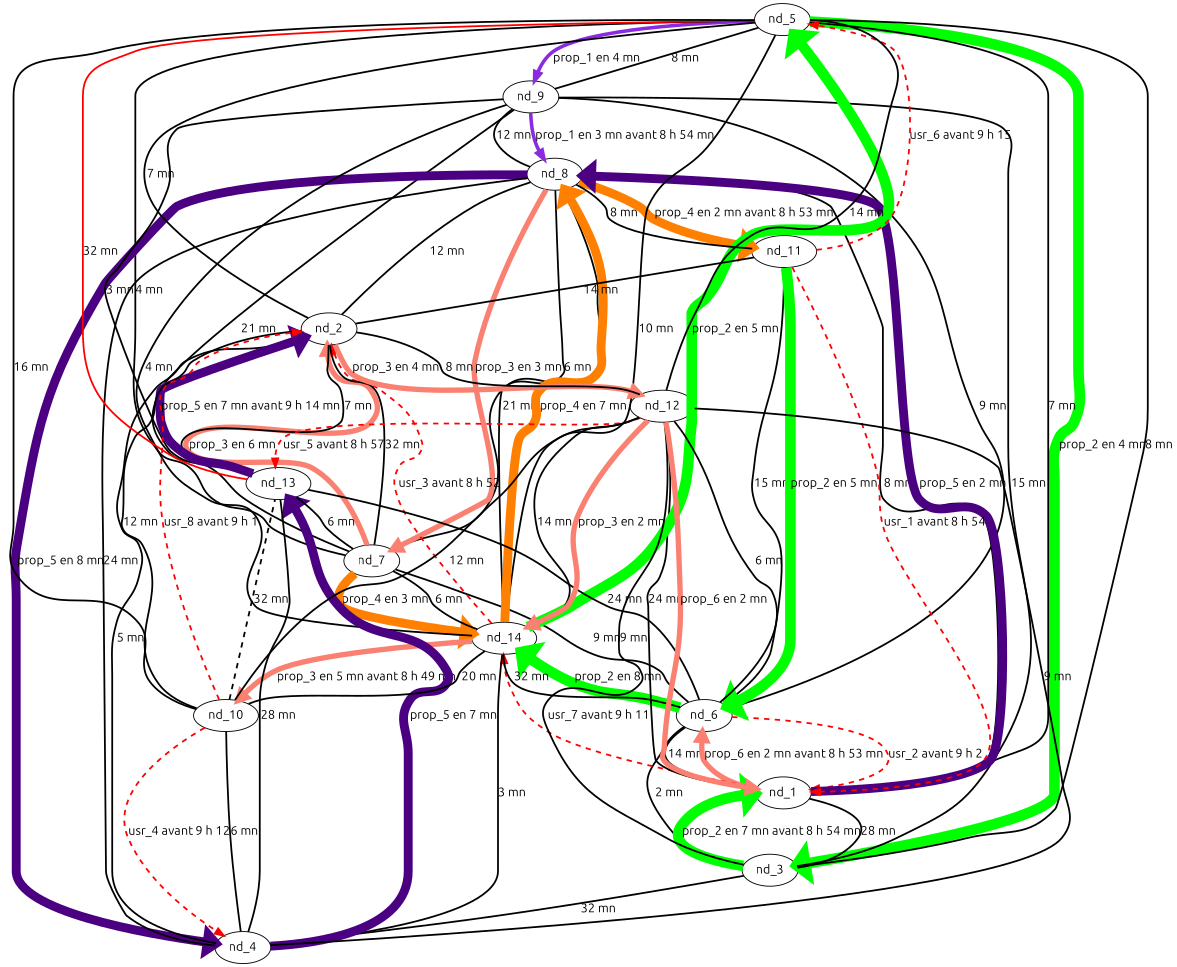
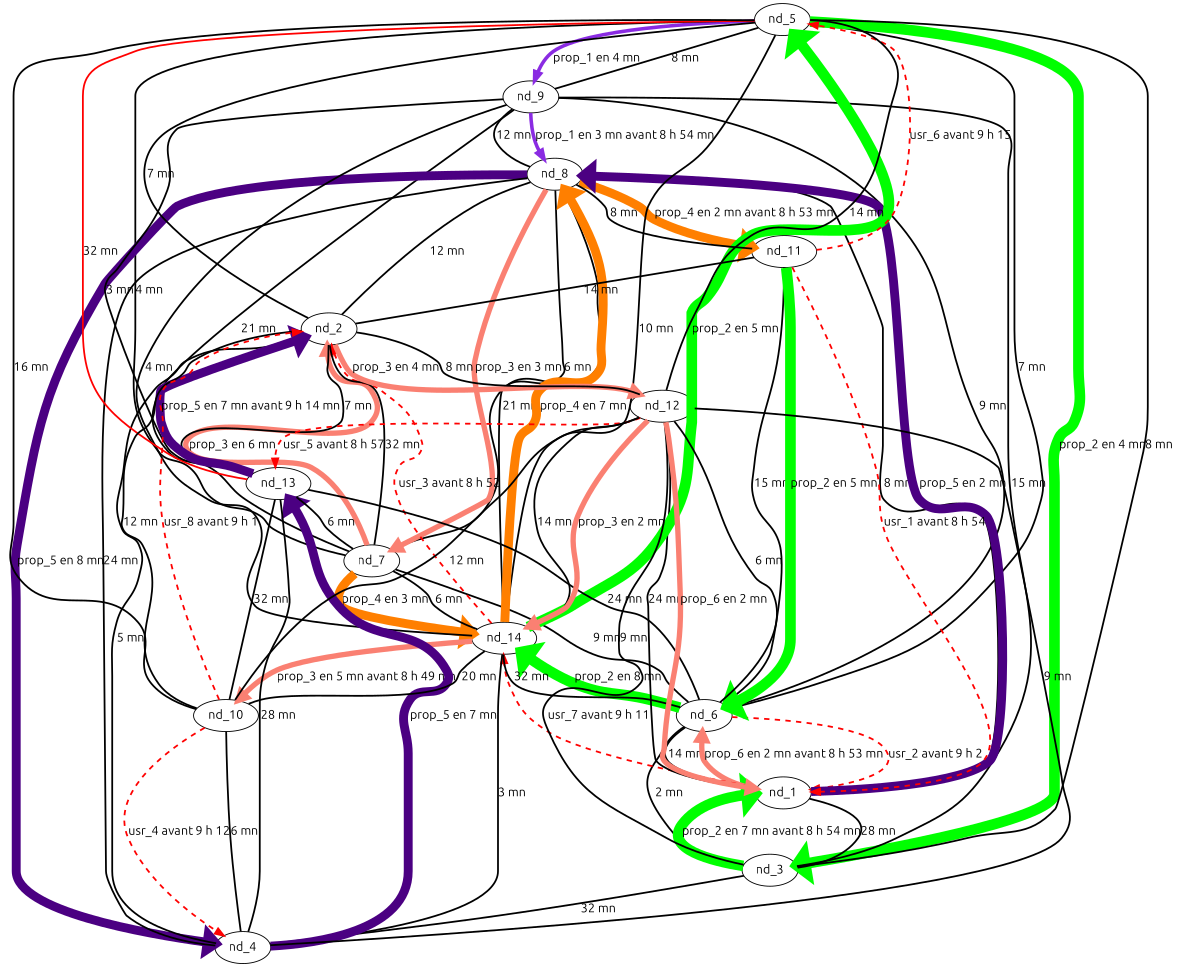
edge "nd_5" -- "nd_1": now "nd_5" -- "nd_6"
edge "nd_13" -- "nd_10": style dashed -> solid
